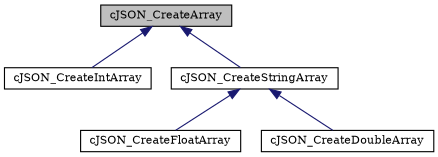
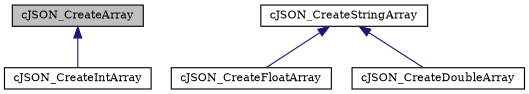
edge "cJSON_CreateStringArray" -> "cJSON_CreateArray": removed
